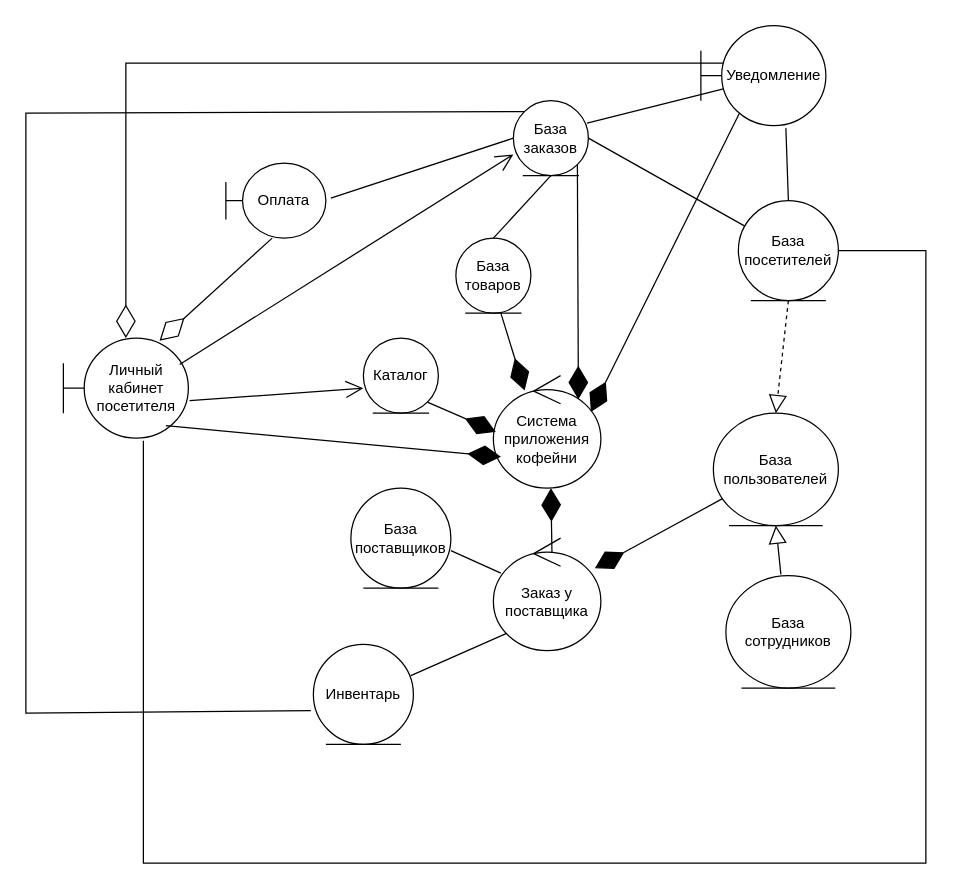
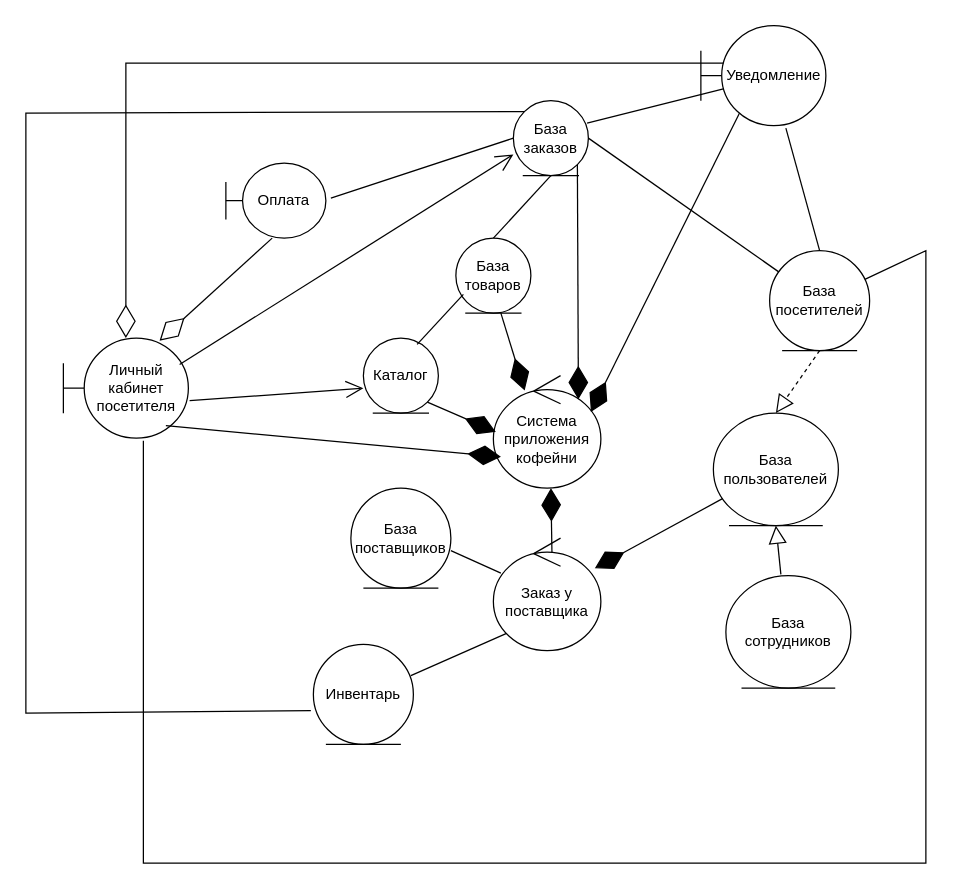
node "База посетителей": moved (788, 251) -> (819, 301)
edge "База товаров" -- "Каталог": added
